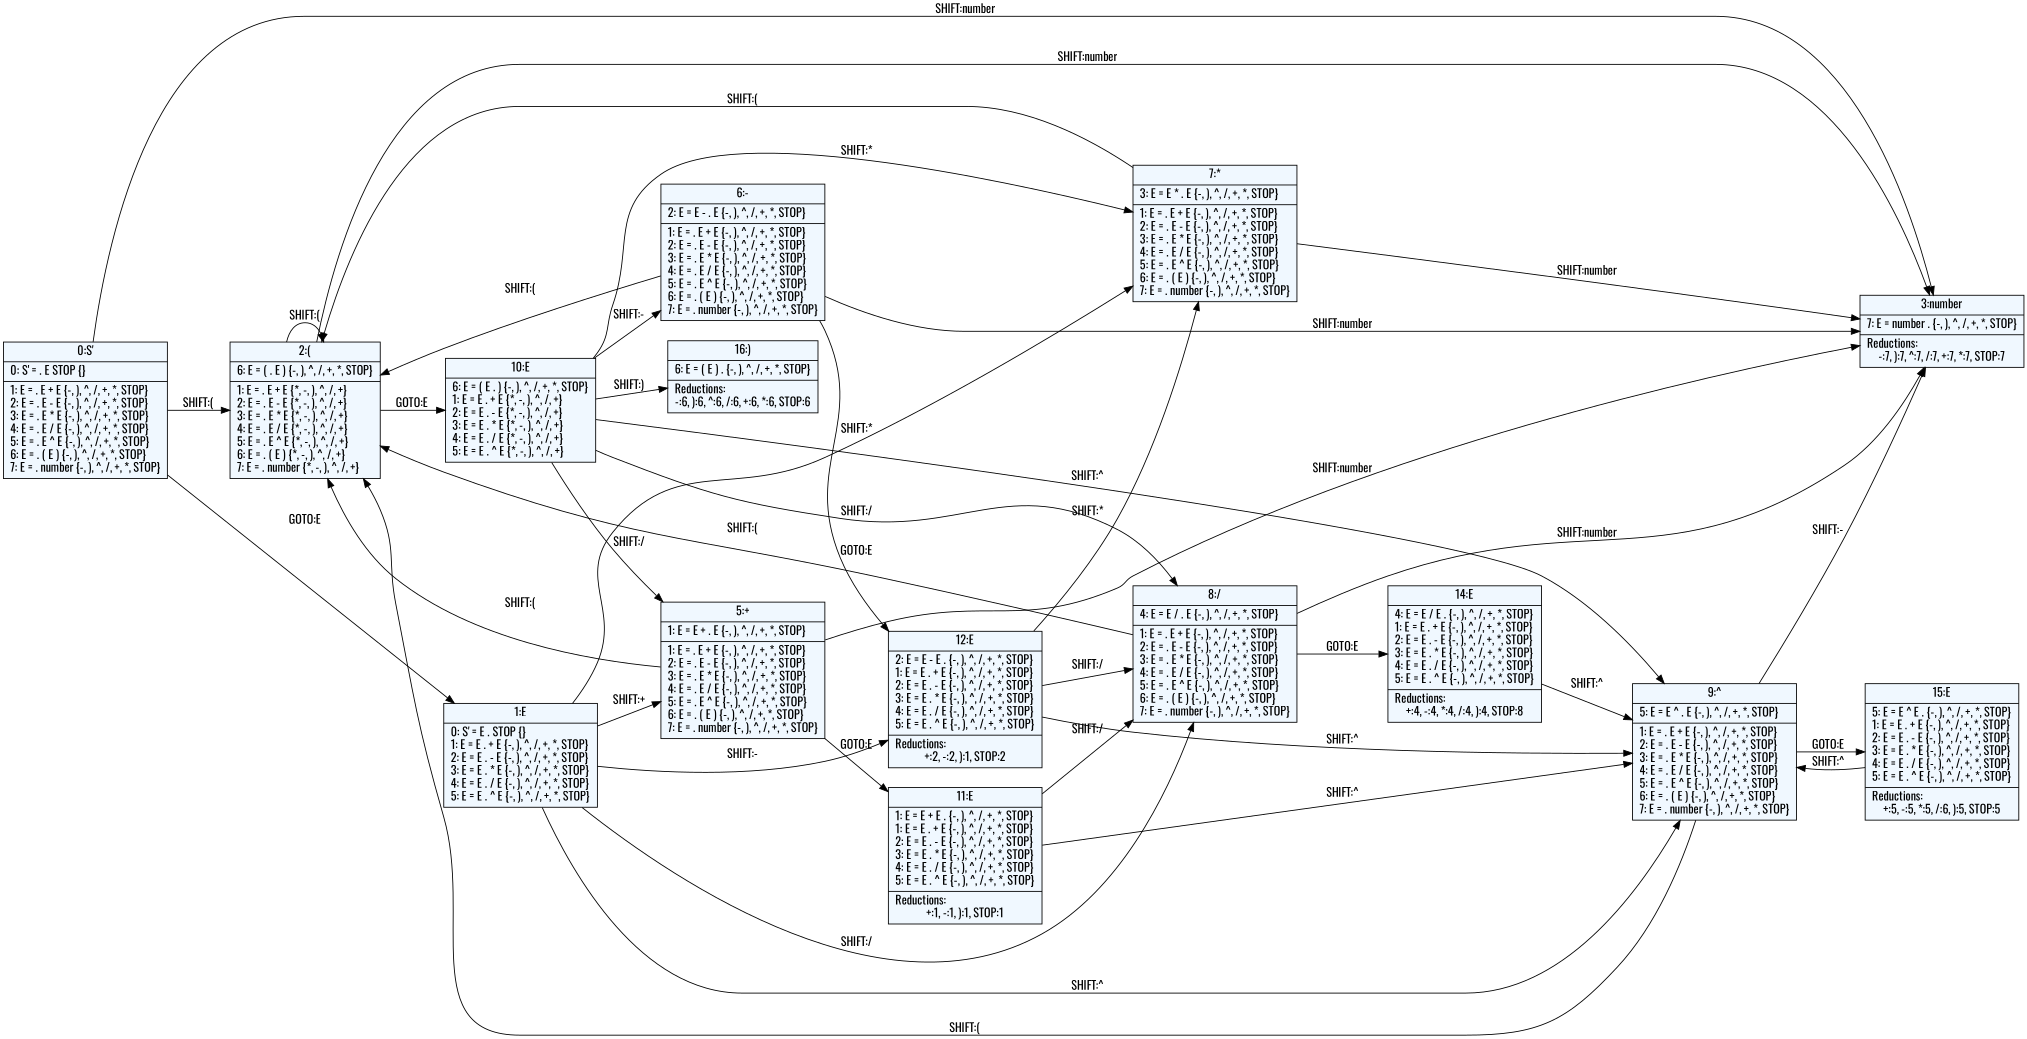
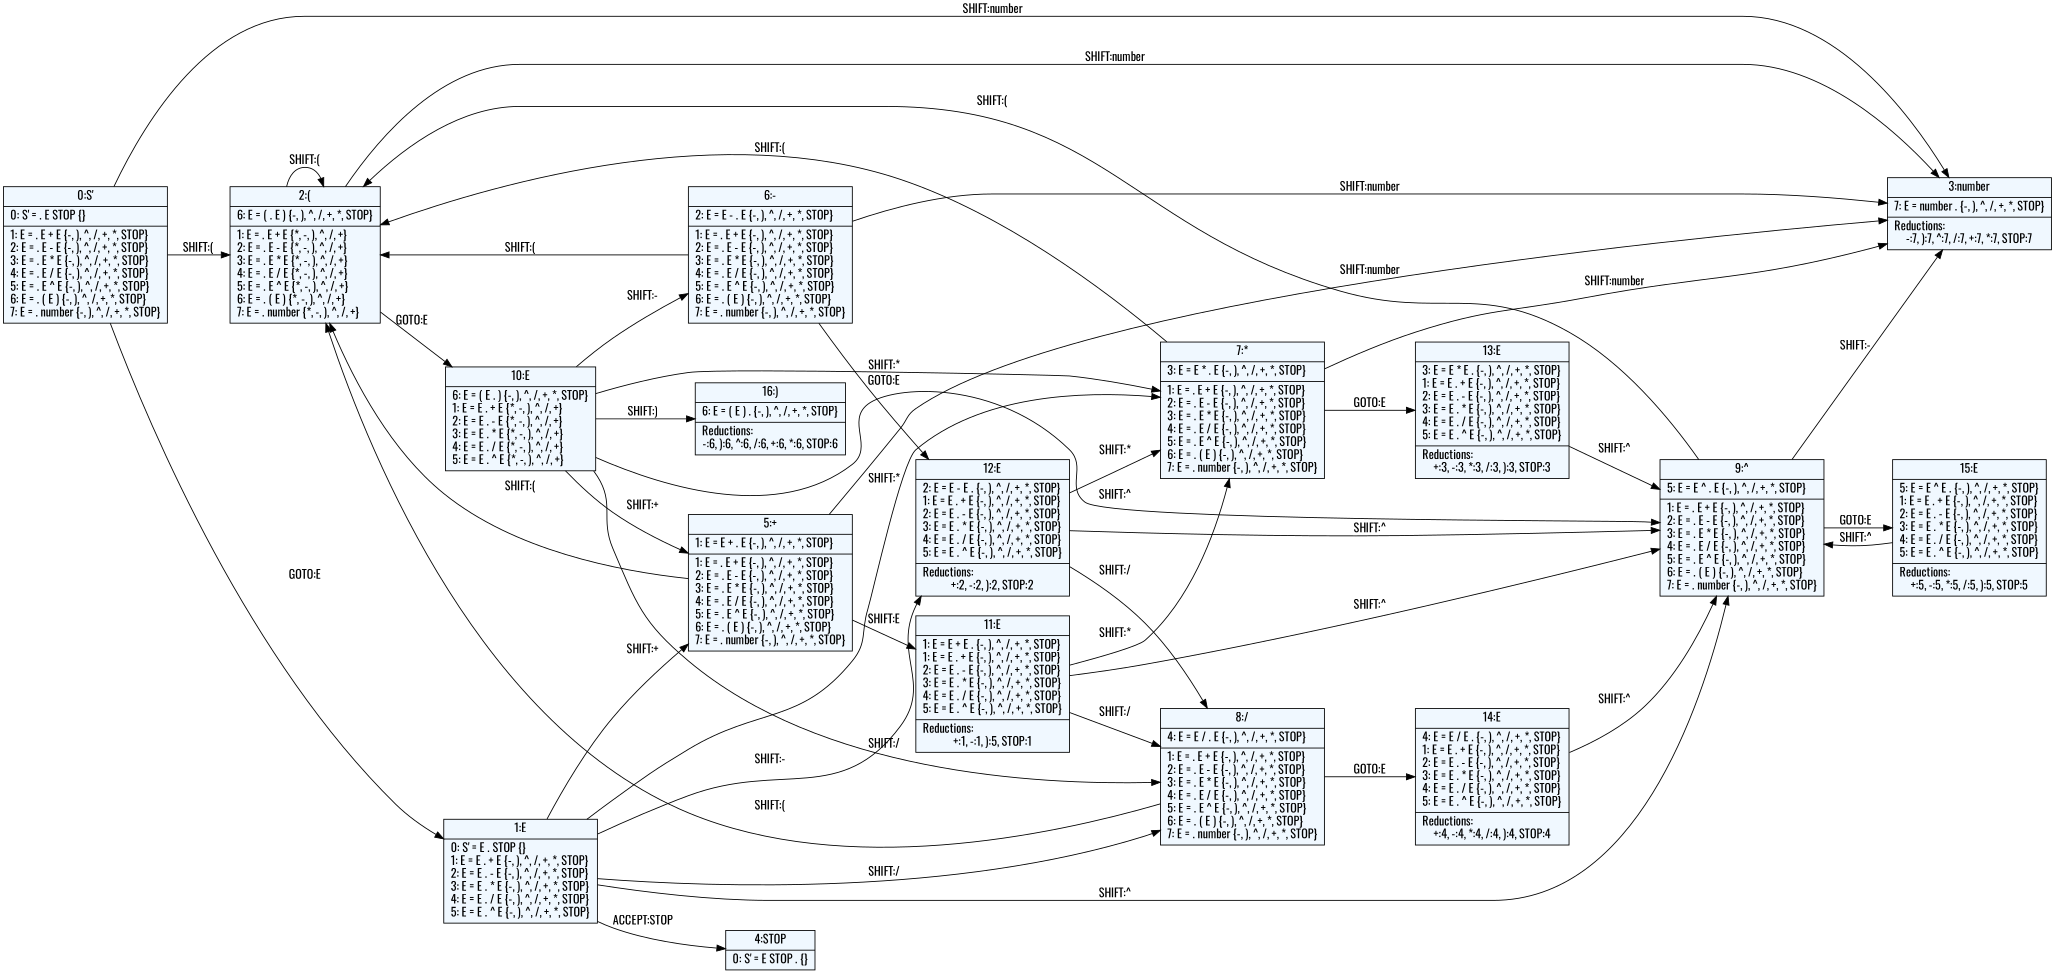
node "13:E": added
edge "3:number" -- "8:/": removed, label "SHIFT:number"
edge "10:E" -- "5:+": label "SHIFT:/" -> "SHIFT:+"
edge "7:*" -- "11:E": added, label "SHIFT:*"
node "14:E": text "+:4, -:4, *:4, /:4, ):4, STOP:8" -> "+:4, -:4, *:4, /:4, ):4, STOP:4"
edge "5:+" -- "11:E": label "GOTO:E" -> "SHIFT:E"
node "12:E": text "+:2, -:2, ):1, STOP:2" -> "+:2, -:2, ):2, STOP:2"
node "15:E": text "+:5, -:5, *:5, /:6, ):5, STOP:5" -> "+:5, -:5, *:5, /:5, ):5, STOP:5"
node "11:E": text "+:1, -:1, ):1, STOP:1" -> "+:1, -:1, ):5, STOP:1"
node "4:STOP": added
